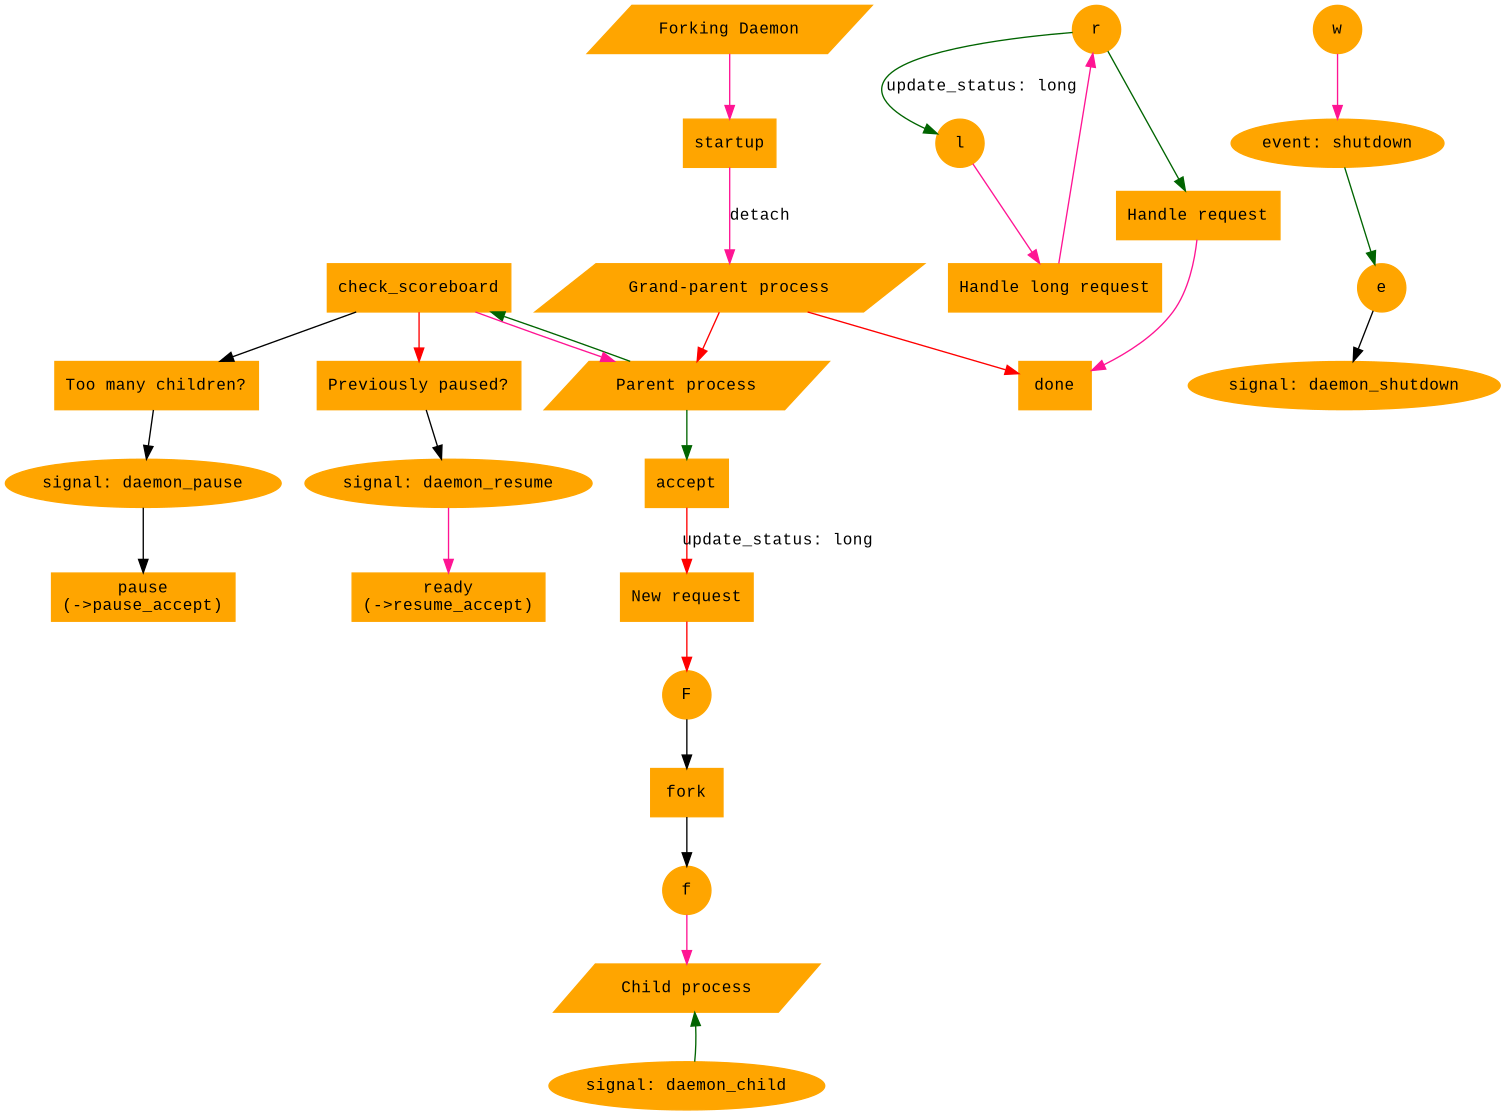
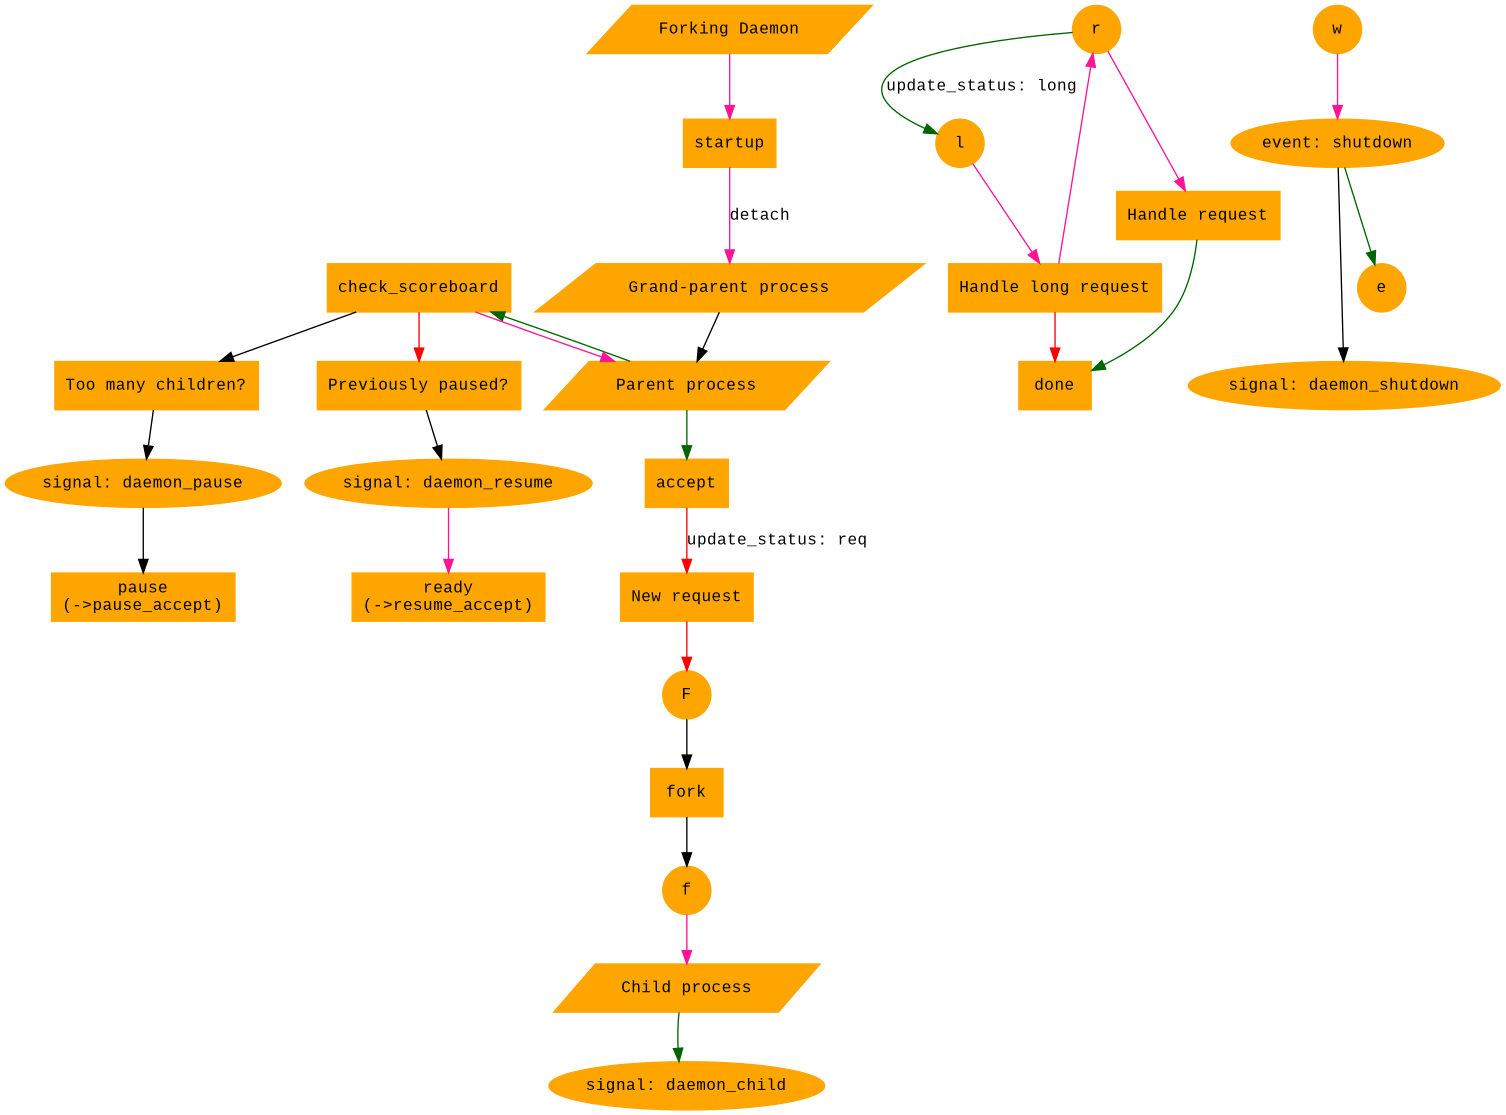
edge "r" -> "Handle request": color darkgreen -> deeppink
edge "Handle request" -> "done": color deeppink -> darkgreen
edge "e" -> "signal: daemon_shutdown": now "event: shutdown" -> "signal: daemon_shutdown"
edge "Grand-parent process" -> "Parent process": color red -> black
edge "Grand-parent process" -> "done": now "Handle long request" -> "done"
edge "accept" -> "New request": label "update_status: long" -> "update_status: req"
edge "signal: daemon_child" -> "Child process": reversed
